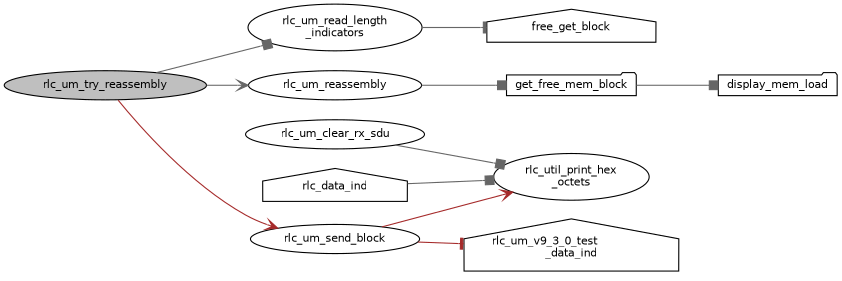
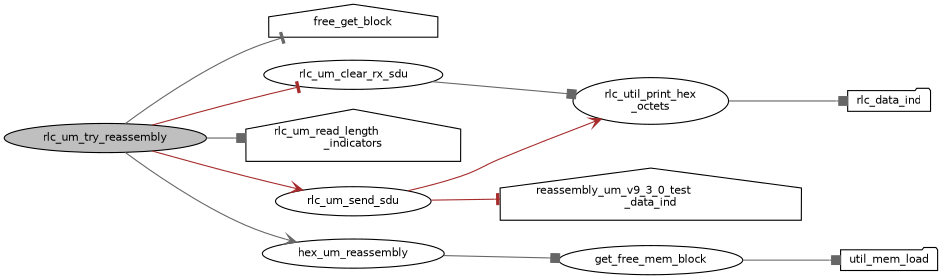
node "rlc_um_read_length _indicators": shape ellipse -> house
edge "rlc_um_read_length _indicators" -> "free_get_block": now "rlc_um_try_reassembly" -> "free_get_block"
node "rlc_um_reassembly": label "rlc_um_reassembly" -> "hex_um_reassembly"
node "get_free_mem_block": shape folder -> ellipse
node "display_mem_load": label "display_mem_load" -> "util_mem_load"
edge "rlc_um_try_reassembly" -> "rlc_um_clear_rx_sdu": added
edge "rlc_data_ind" -> "rlc_util_print_hex _octets": reversed
node "rlc_data_ind": shape house -> folder
node "rlc_um_send_block": label "rlc_um_send_block" -> "rlc_um_send_sdu"
node "rlc_um_v9_3_0_test _data_ind": label "rlc_um_v9_3_0_test _data_ind" -> "reassembly_um_v9_3_0_test _data_ind"
